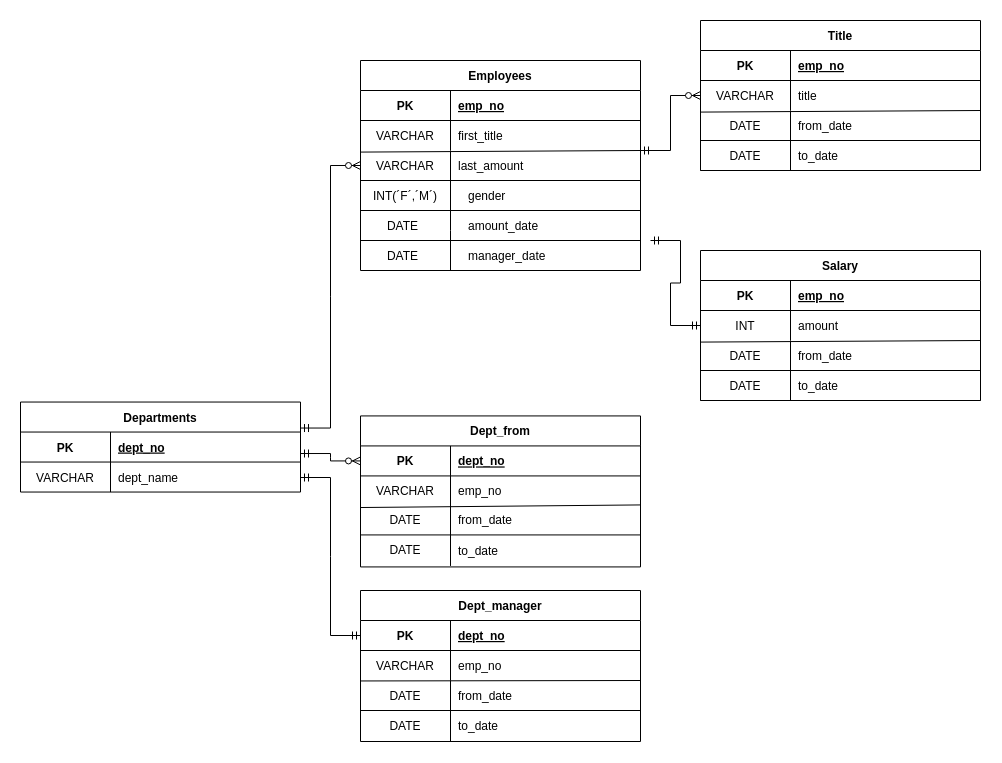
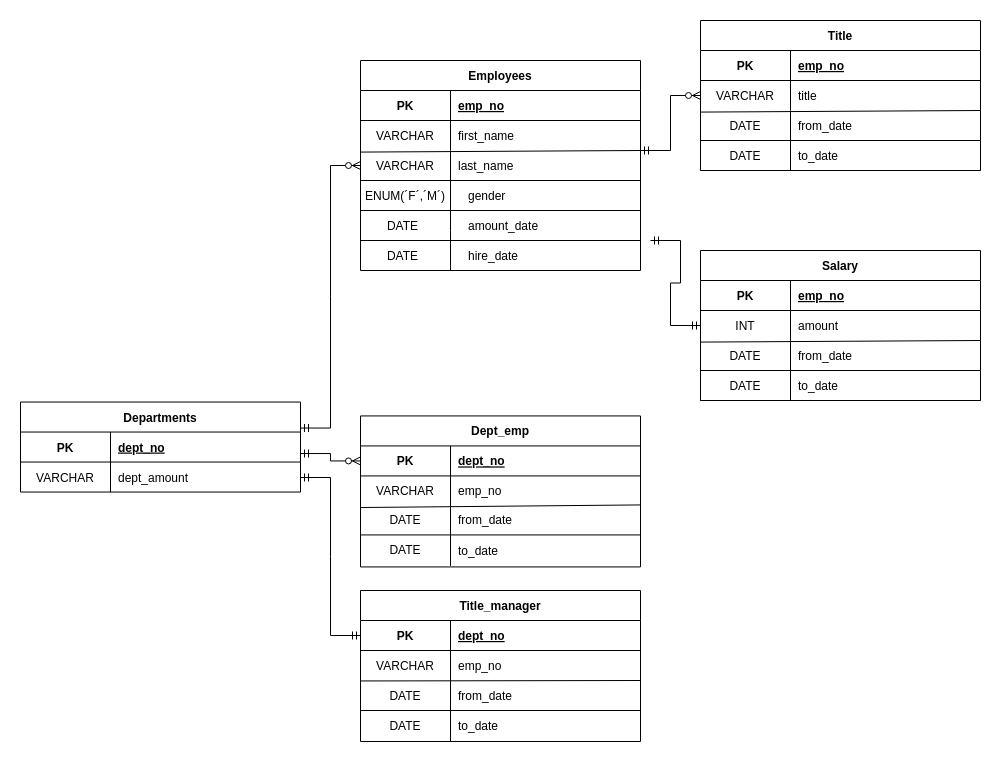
node "first_title": label "first_title" -> "first_name"
node "last_amount": label "last_amount" -> "last_name"
node "INT(´F´,´M´)": label "INT(´F´,´M´)" -> "ENUM(´F´,´M´)"
node "manager_date": label "manager_date" -> "hire_date"
node "Dept_from": label "Dept_from" -> "Dept_emp"
node "dept_name": label "dept_name" -> "dept_amount"
node "Dept_manager": label "Dept_manager" -> "Title_manager"
